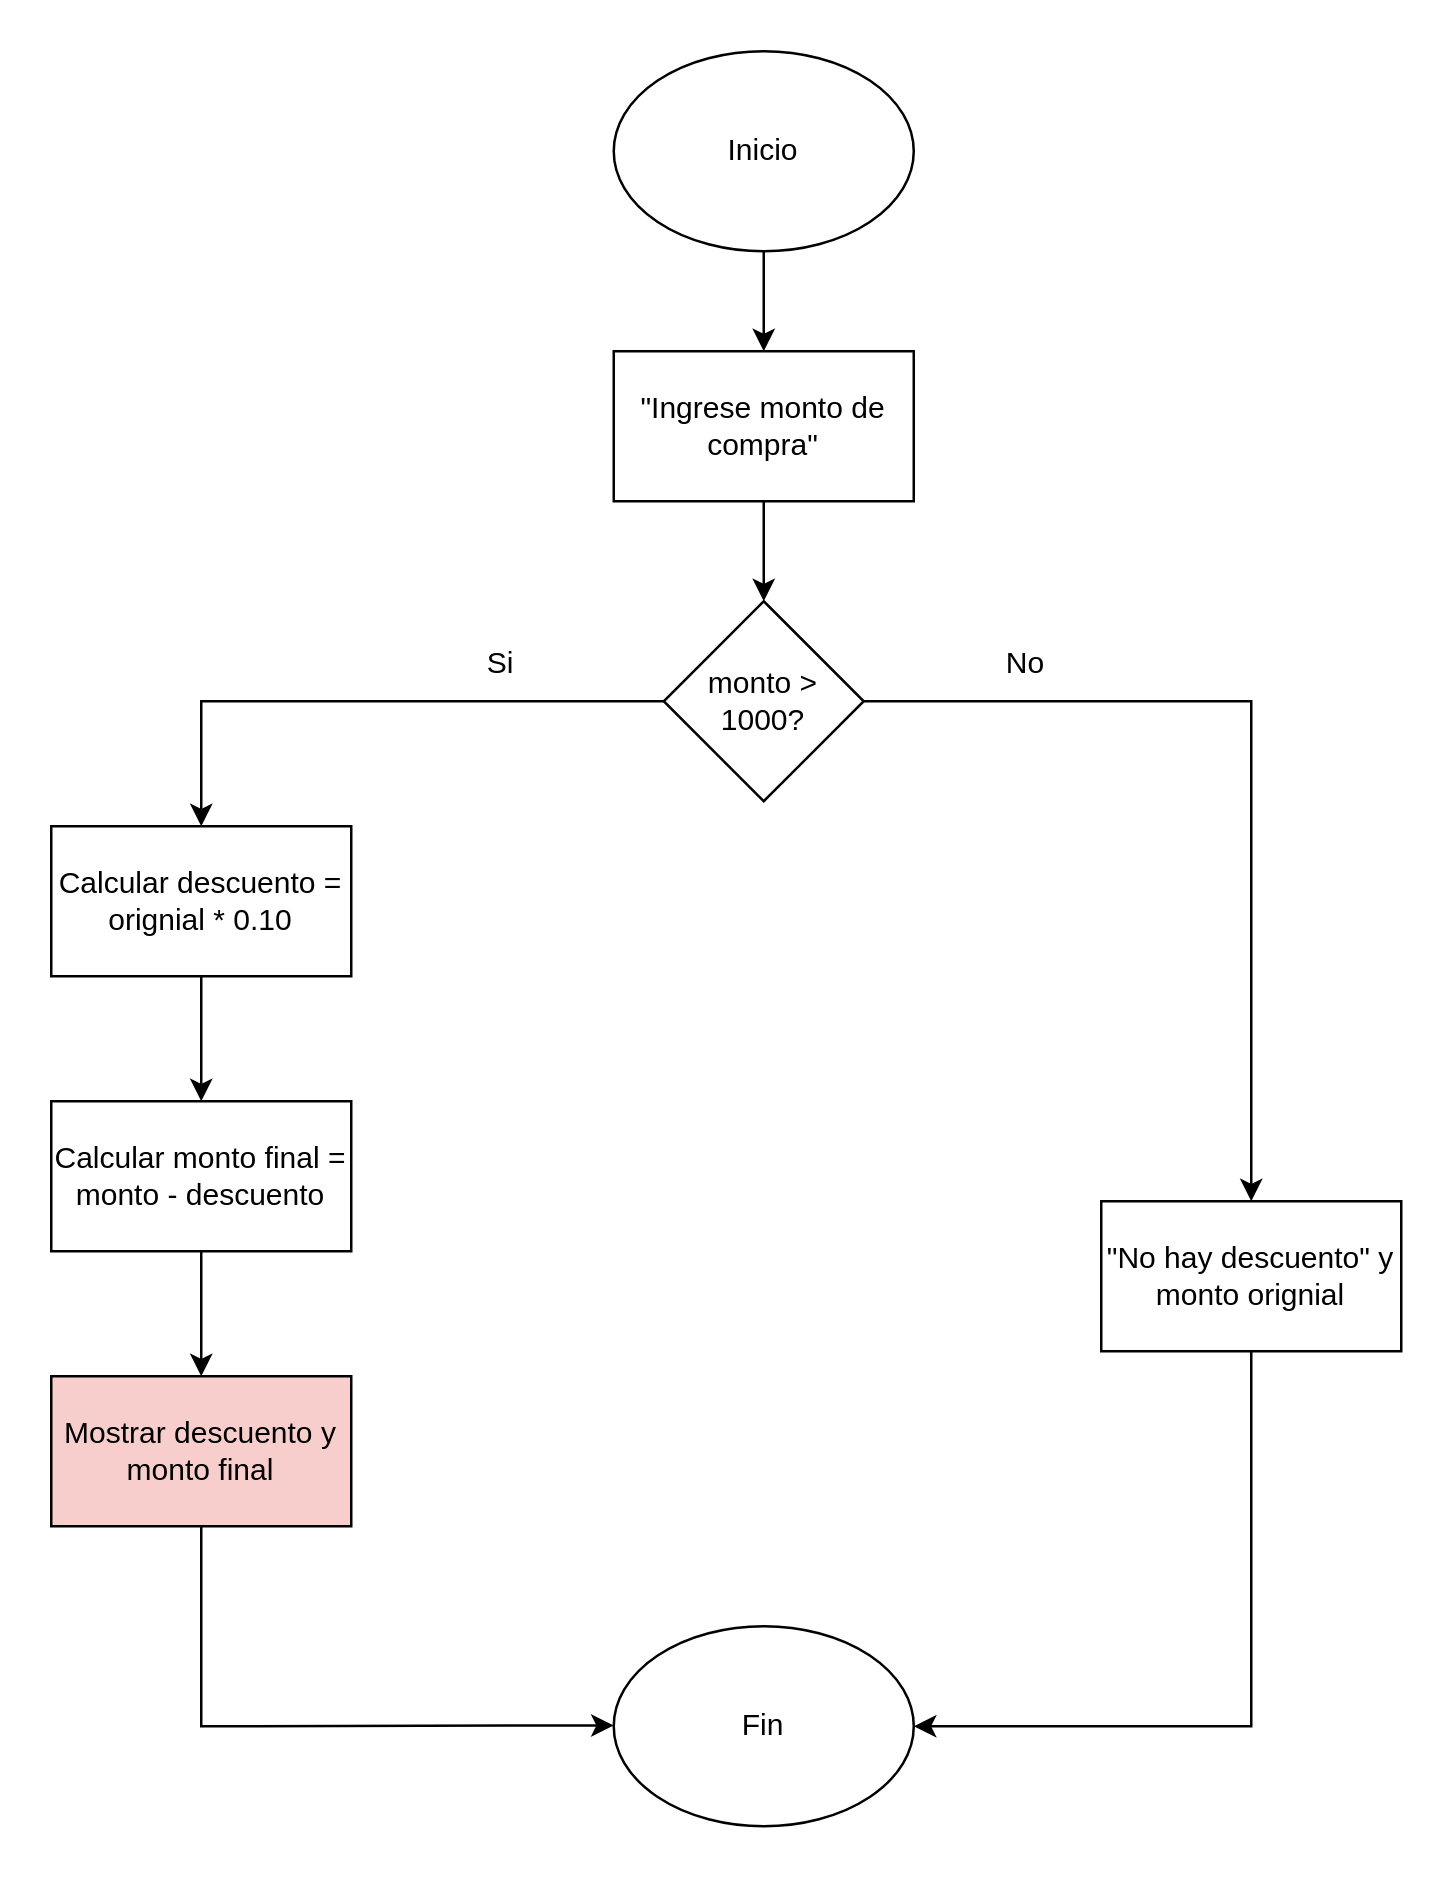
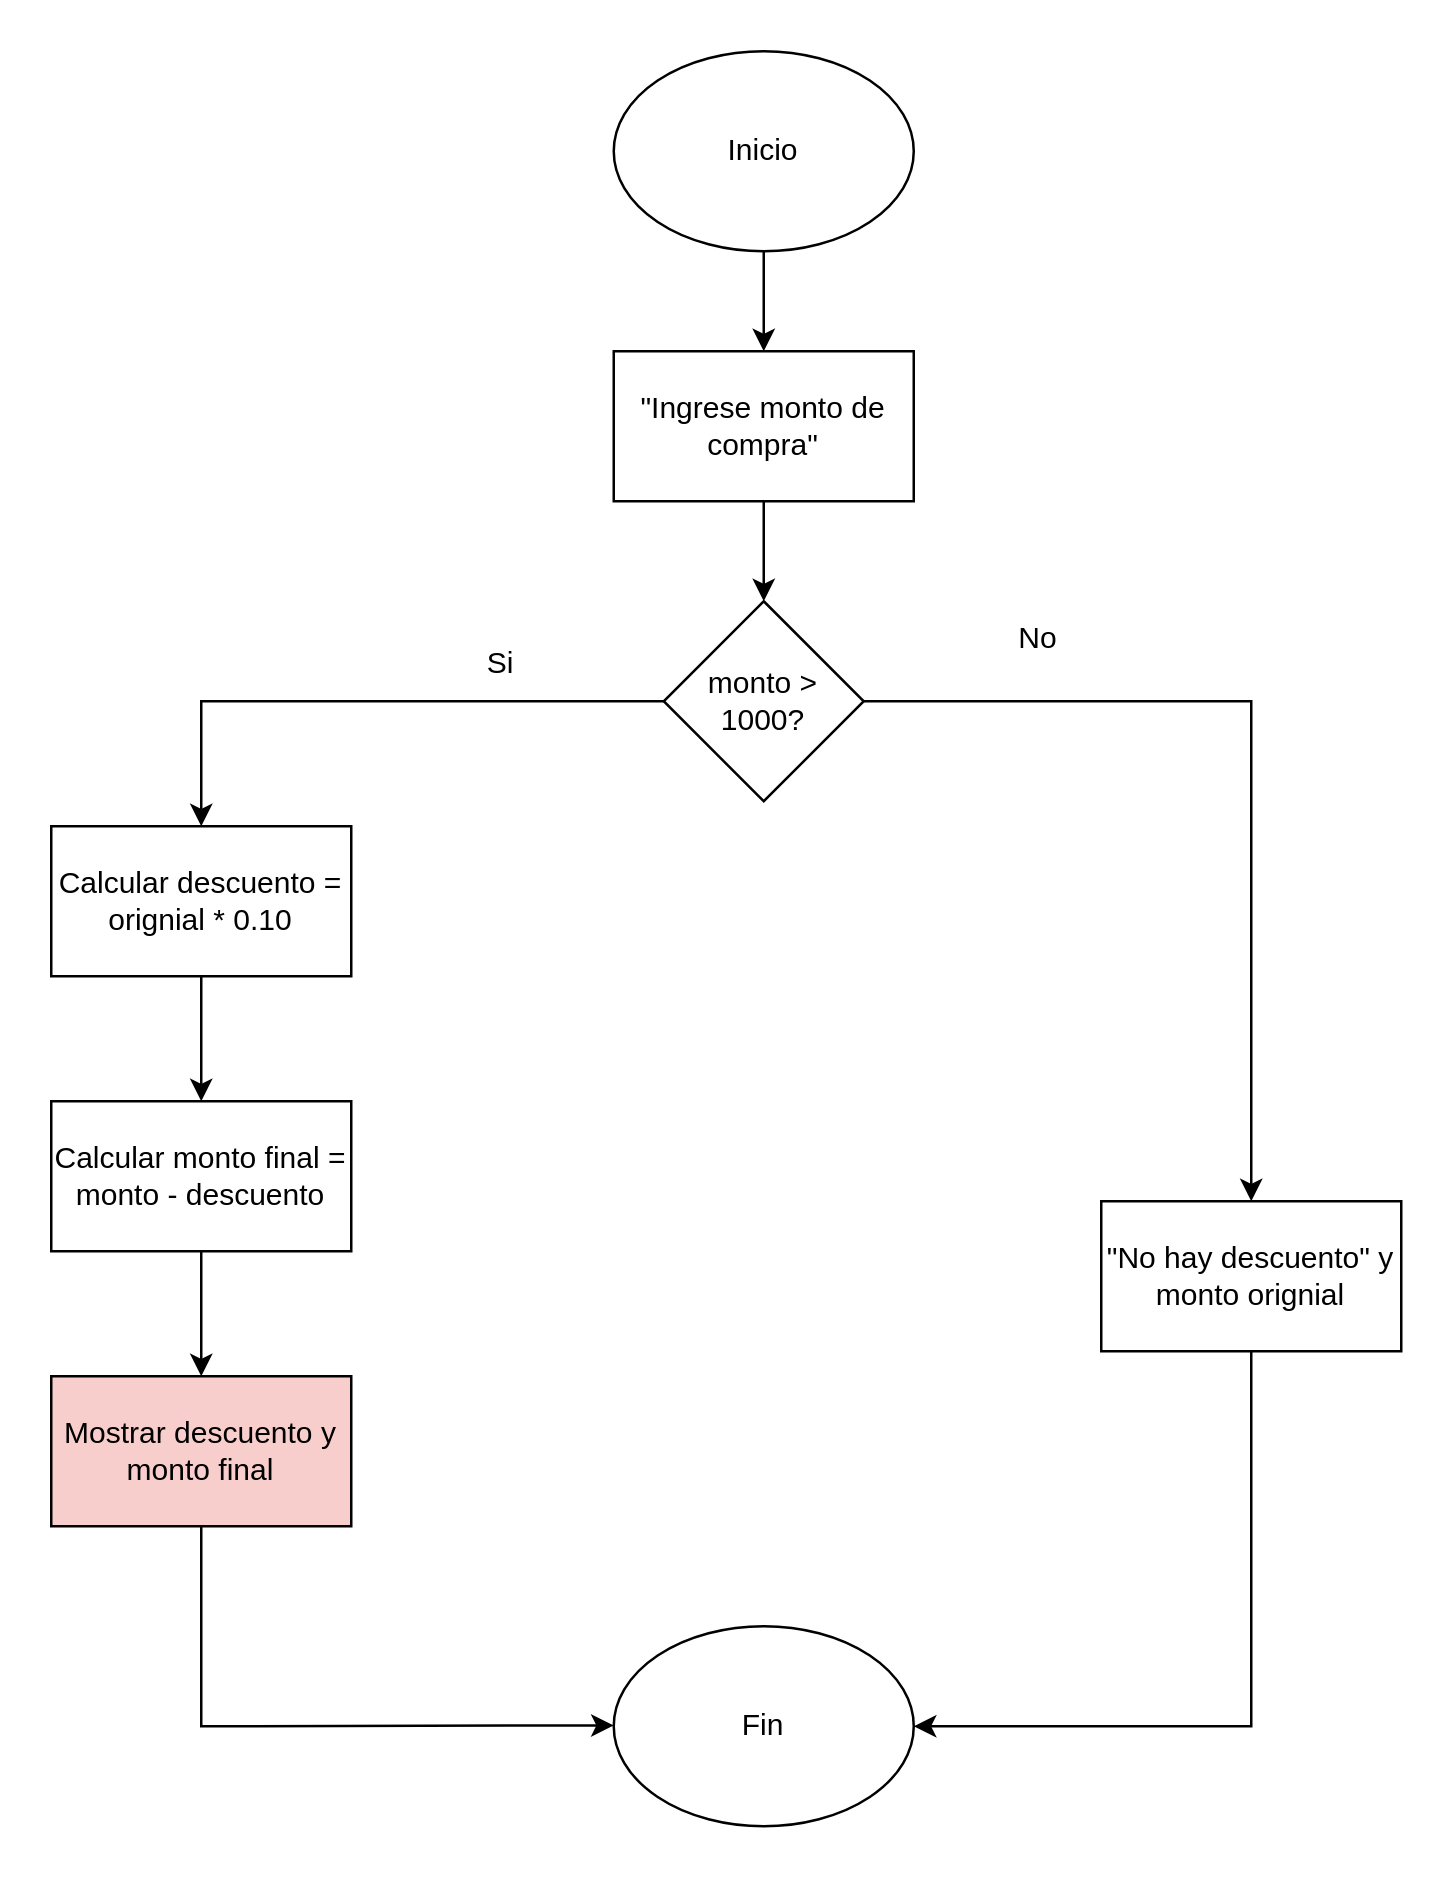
node "No": moved (1026, 664) -> (1039, 639)
